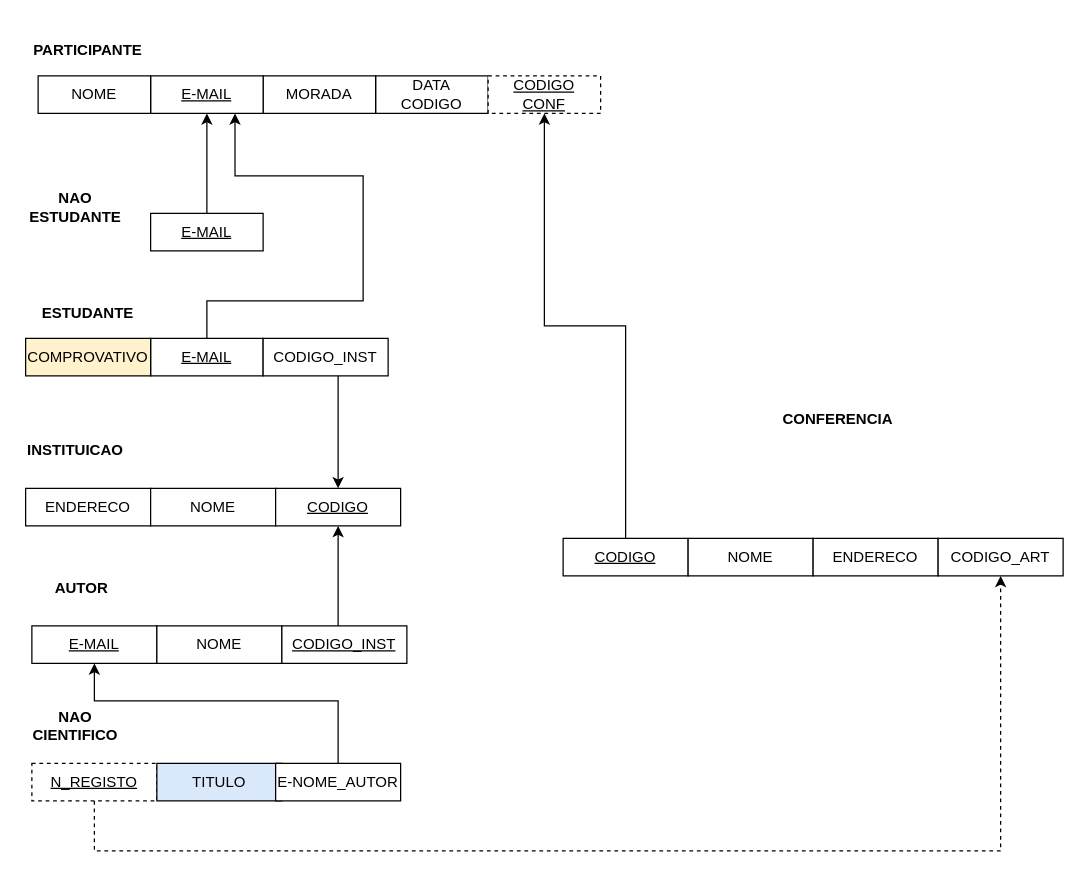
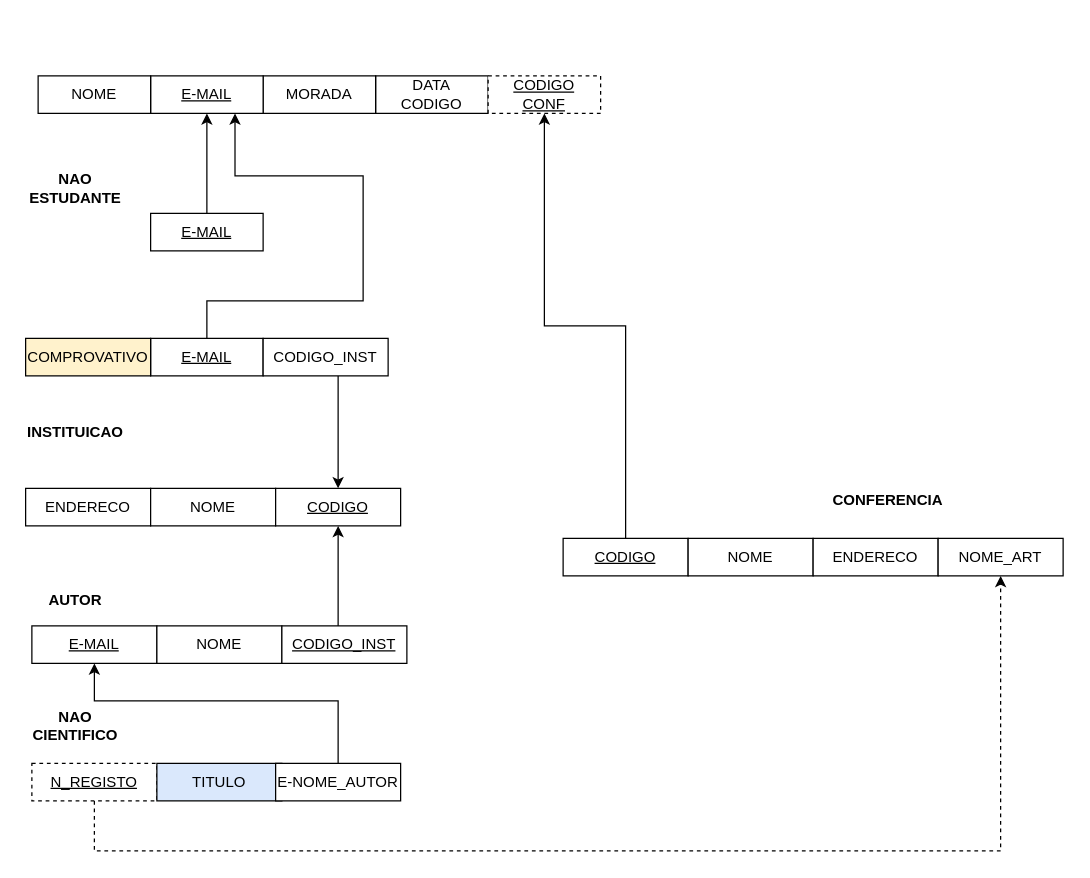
node "PARTICIPANTE": removed
node "NAO ESTUDANTE": moved (76, 207) -> (76, 188)
node "ESTUDANTE": removed
node "CONFERENCIA": moved (838, 419) -> (888, 501)
node "INSTITUICAO": moved (76, 451) -> (76, 432)
node "CODIGO_ART": label "CODIGO_ART" -> "NOME_ART"
node "AUTOR": moved (82, 588) -> (76, 601)
